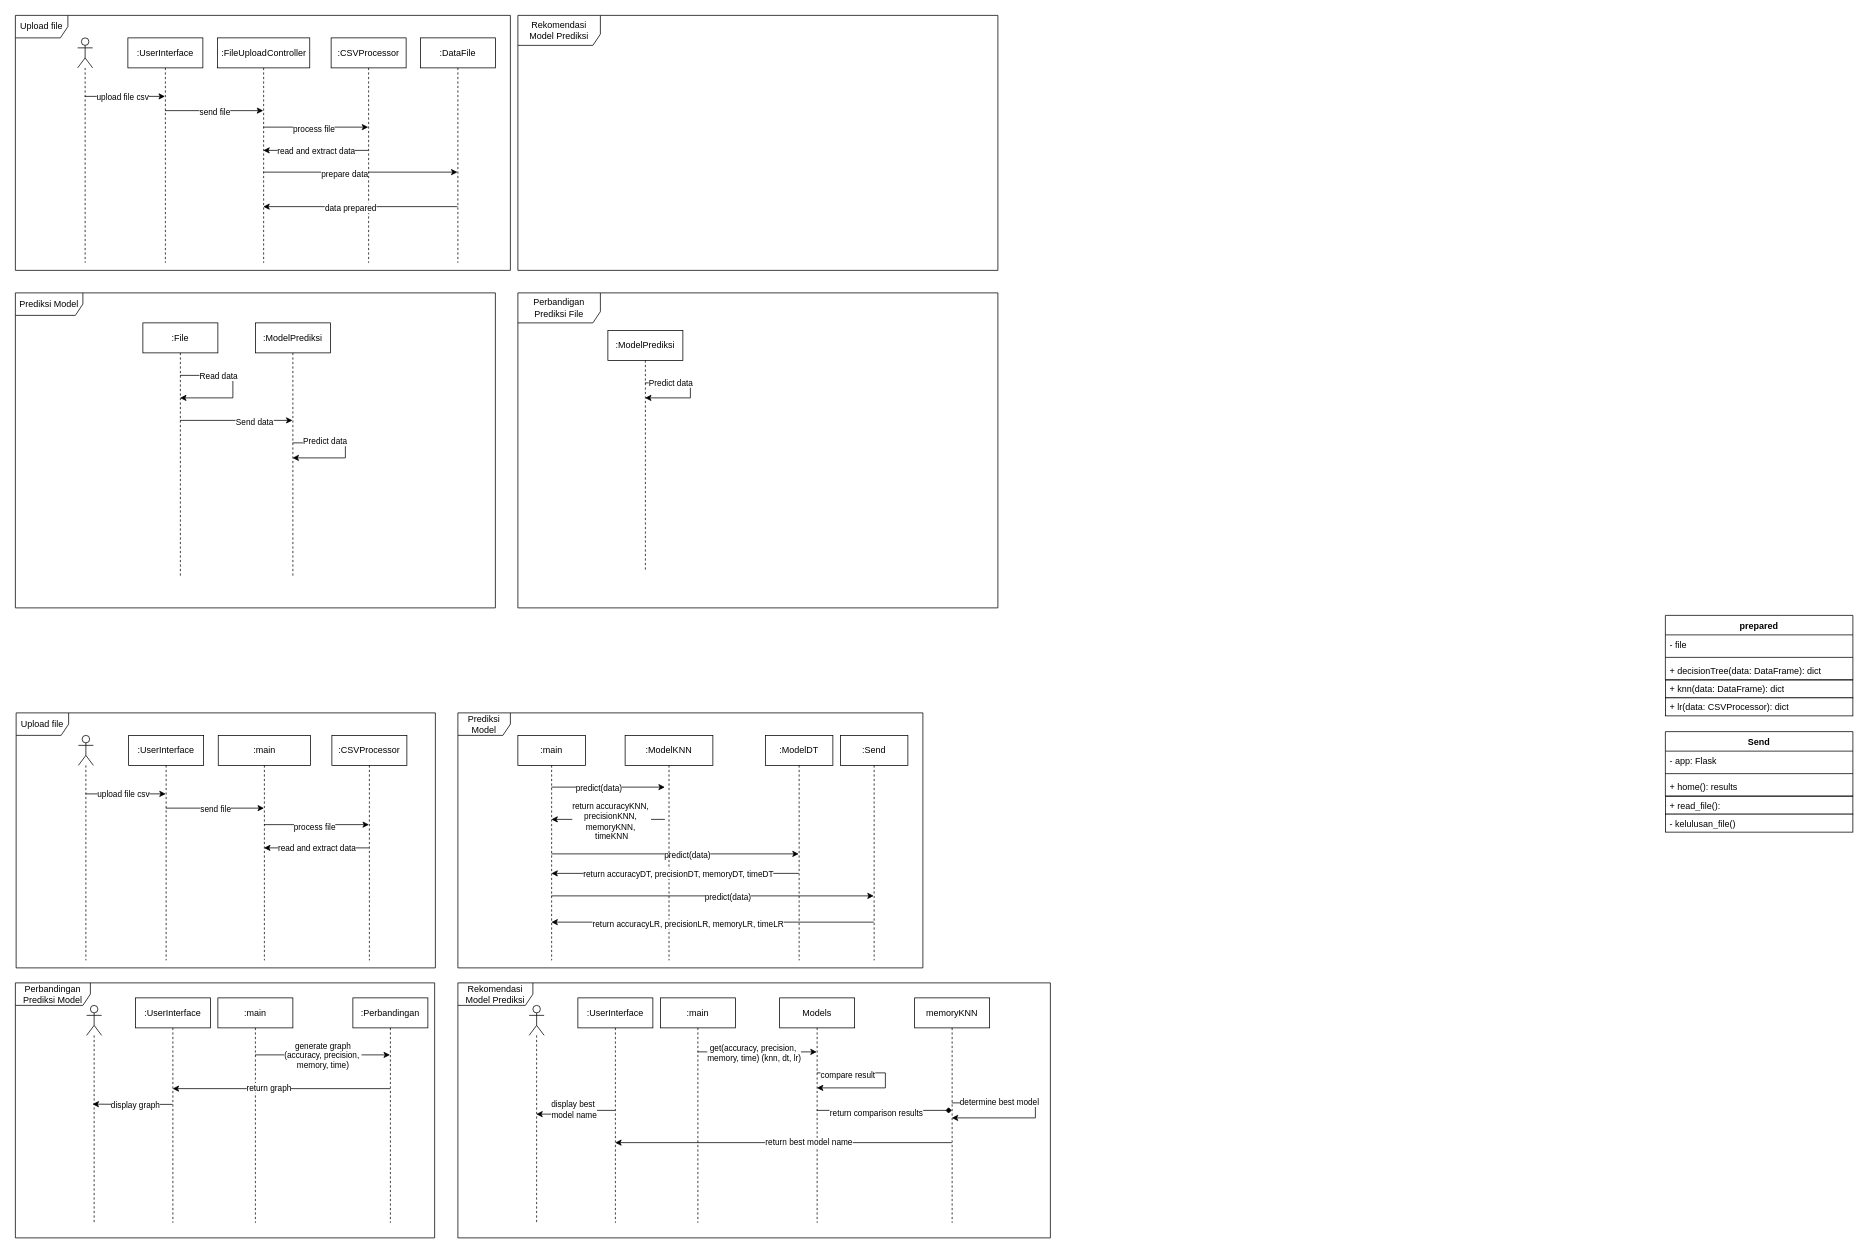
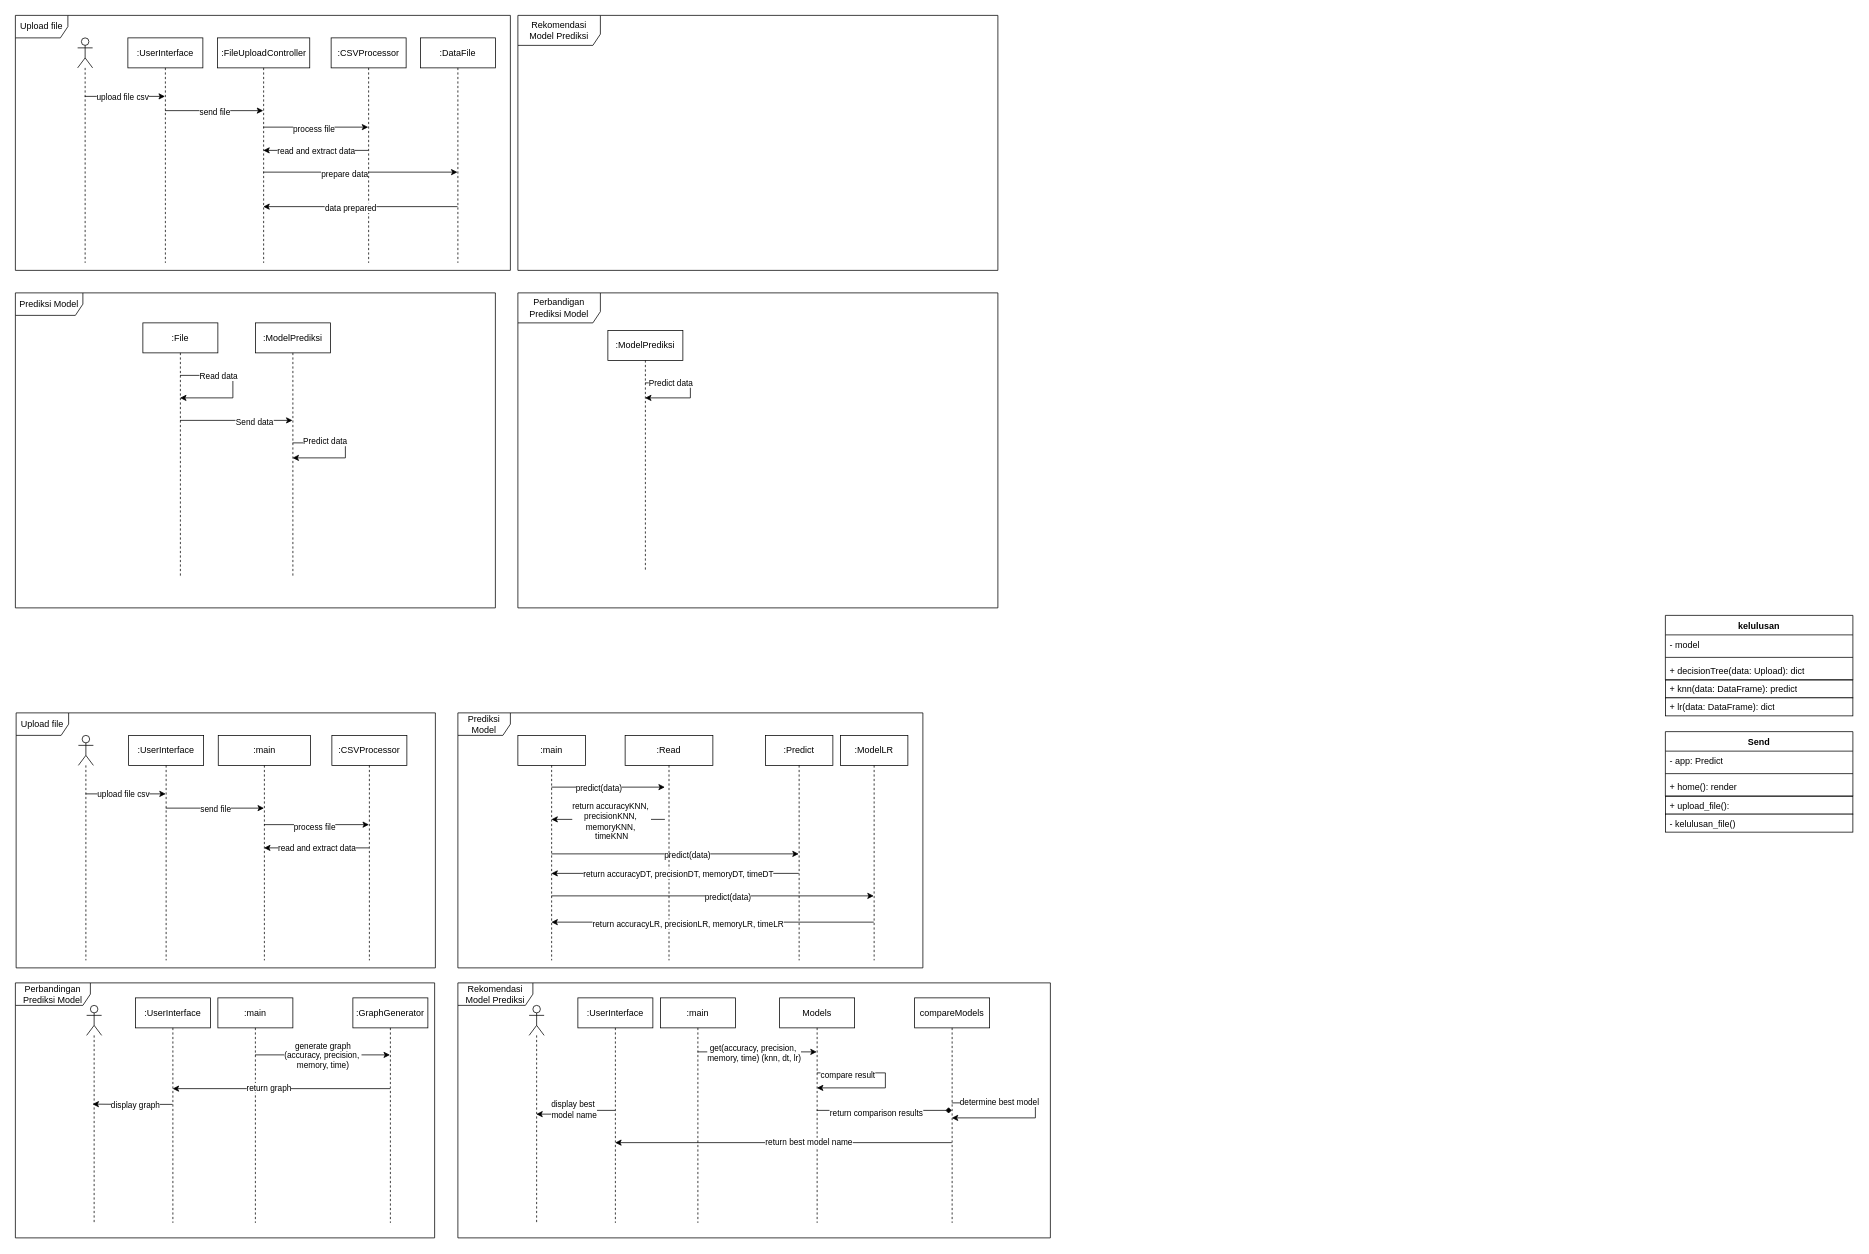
node "Perbandigan Prediksi File": label "Perbandigan Prediksi File" -> "Perbandigan Prediksi Model"
node "prepared": label "prepared" -> "kelulusan"
node "- file": label "- file" -> "- model"
node "+ decisionTree(data: DataFrame): dict": label "+ decisionTree(data: DataFrame): dict" -> "+ decisionTree(data: Upload): dict"
node "+ knn(data: DataFrame): dict": label "+ knn(data: DataFrame): dict" -> "+ knn(data: DataFrame): predict"
node "+ lr(data: CSVProcessor): dict": label "+ lr(data: CSVProcessor): dict" -> "+ lr(data: DataFrame): dict"
node ":ModelKNN": label ":ModelKNN" -> ":Read"
node ":ModelDT": label ":ModelDT" -> ":Predict"
node ":Send": label ":Send" -> ":ModelLR"
node "- app: Flask": label "- app: Flask" -> "- app: Predict"
node "+ home(): results": label "+ home(): results" -> "+ home(): render"
node "+ read_file():": label "+ read_file():" -> "+ upload_file():"
node ":Perbandingan": label ":Perbandingan" -> ":GraphGenerator"
node "memoryKNN": label "memoryKNN" -> "compareModels"
